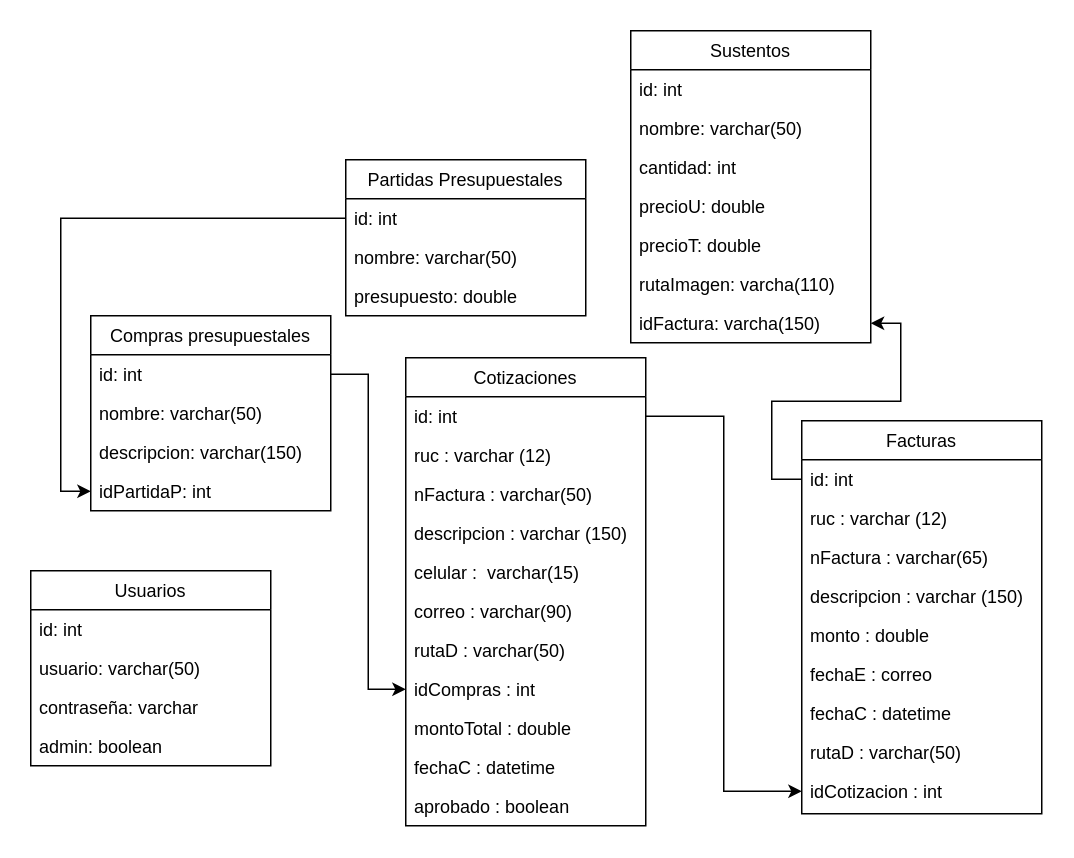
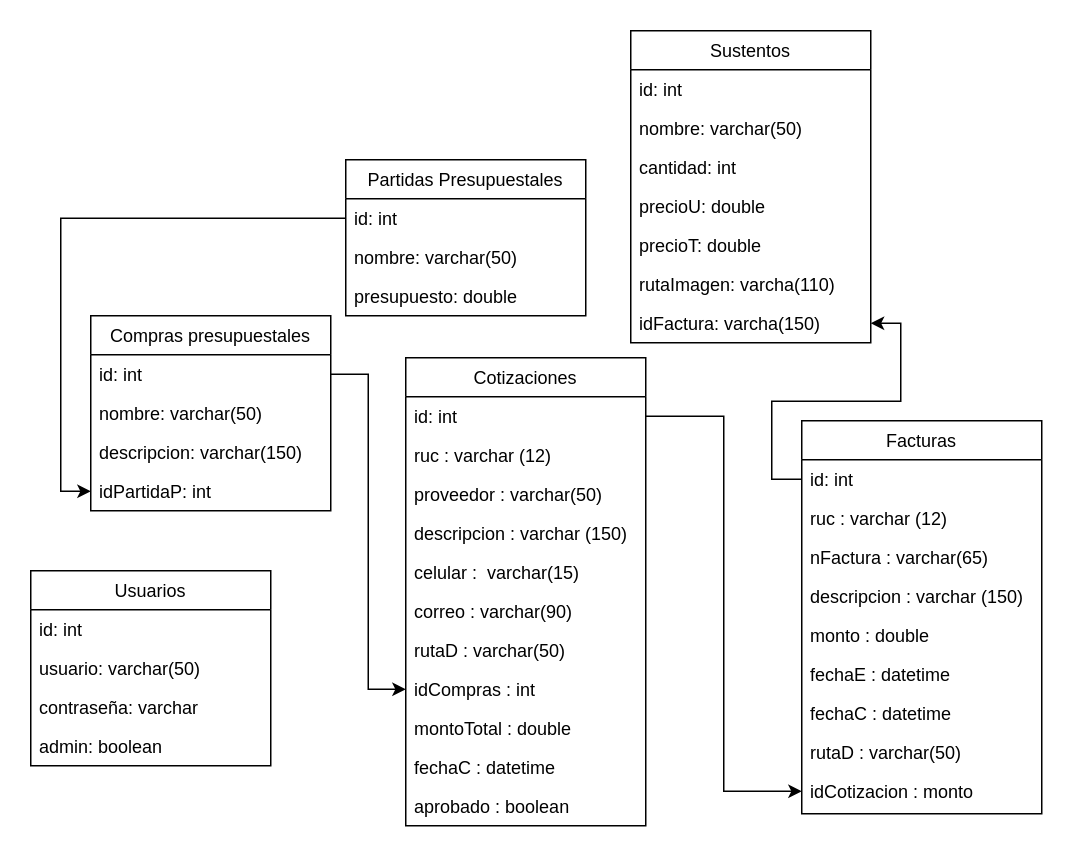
node "nFactura : varchar(50)": label "nFactura : varchar(50)" -> "proveedor : varchar(50)"
node "fechaE : correo": label "fechaE : correo" -> "fechaE : datetime"
node "idCotizacion : int": label "idCotizacion : int" -> "idCotizacion : monto"
